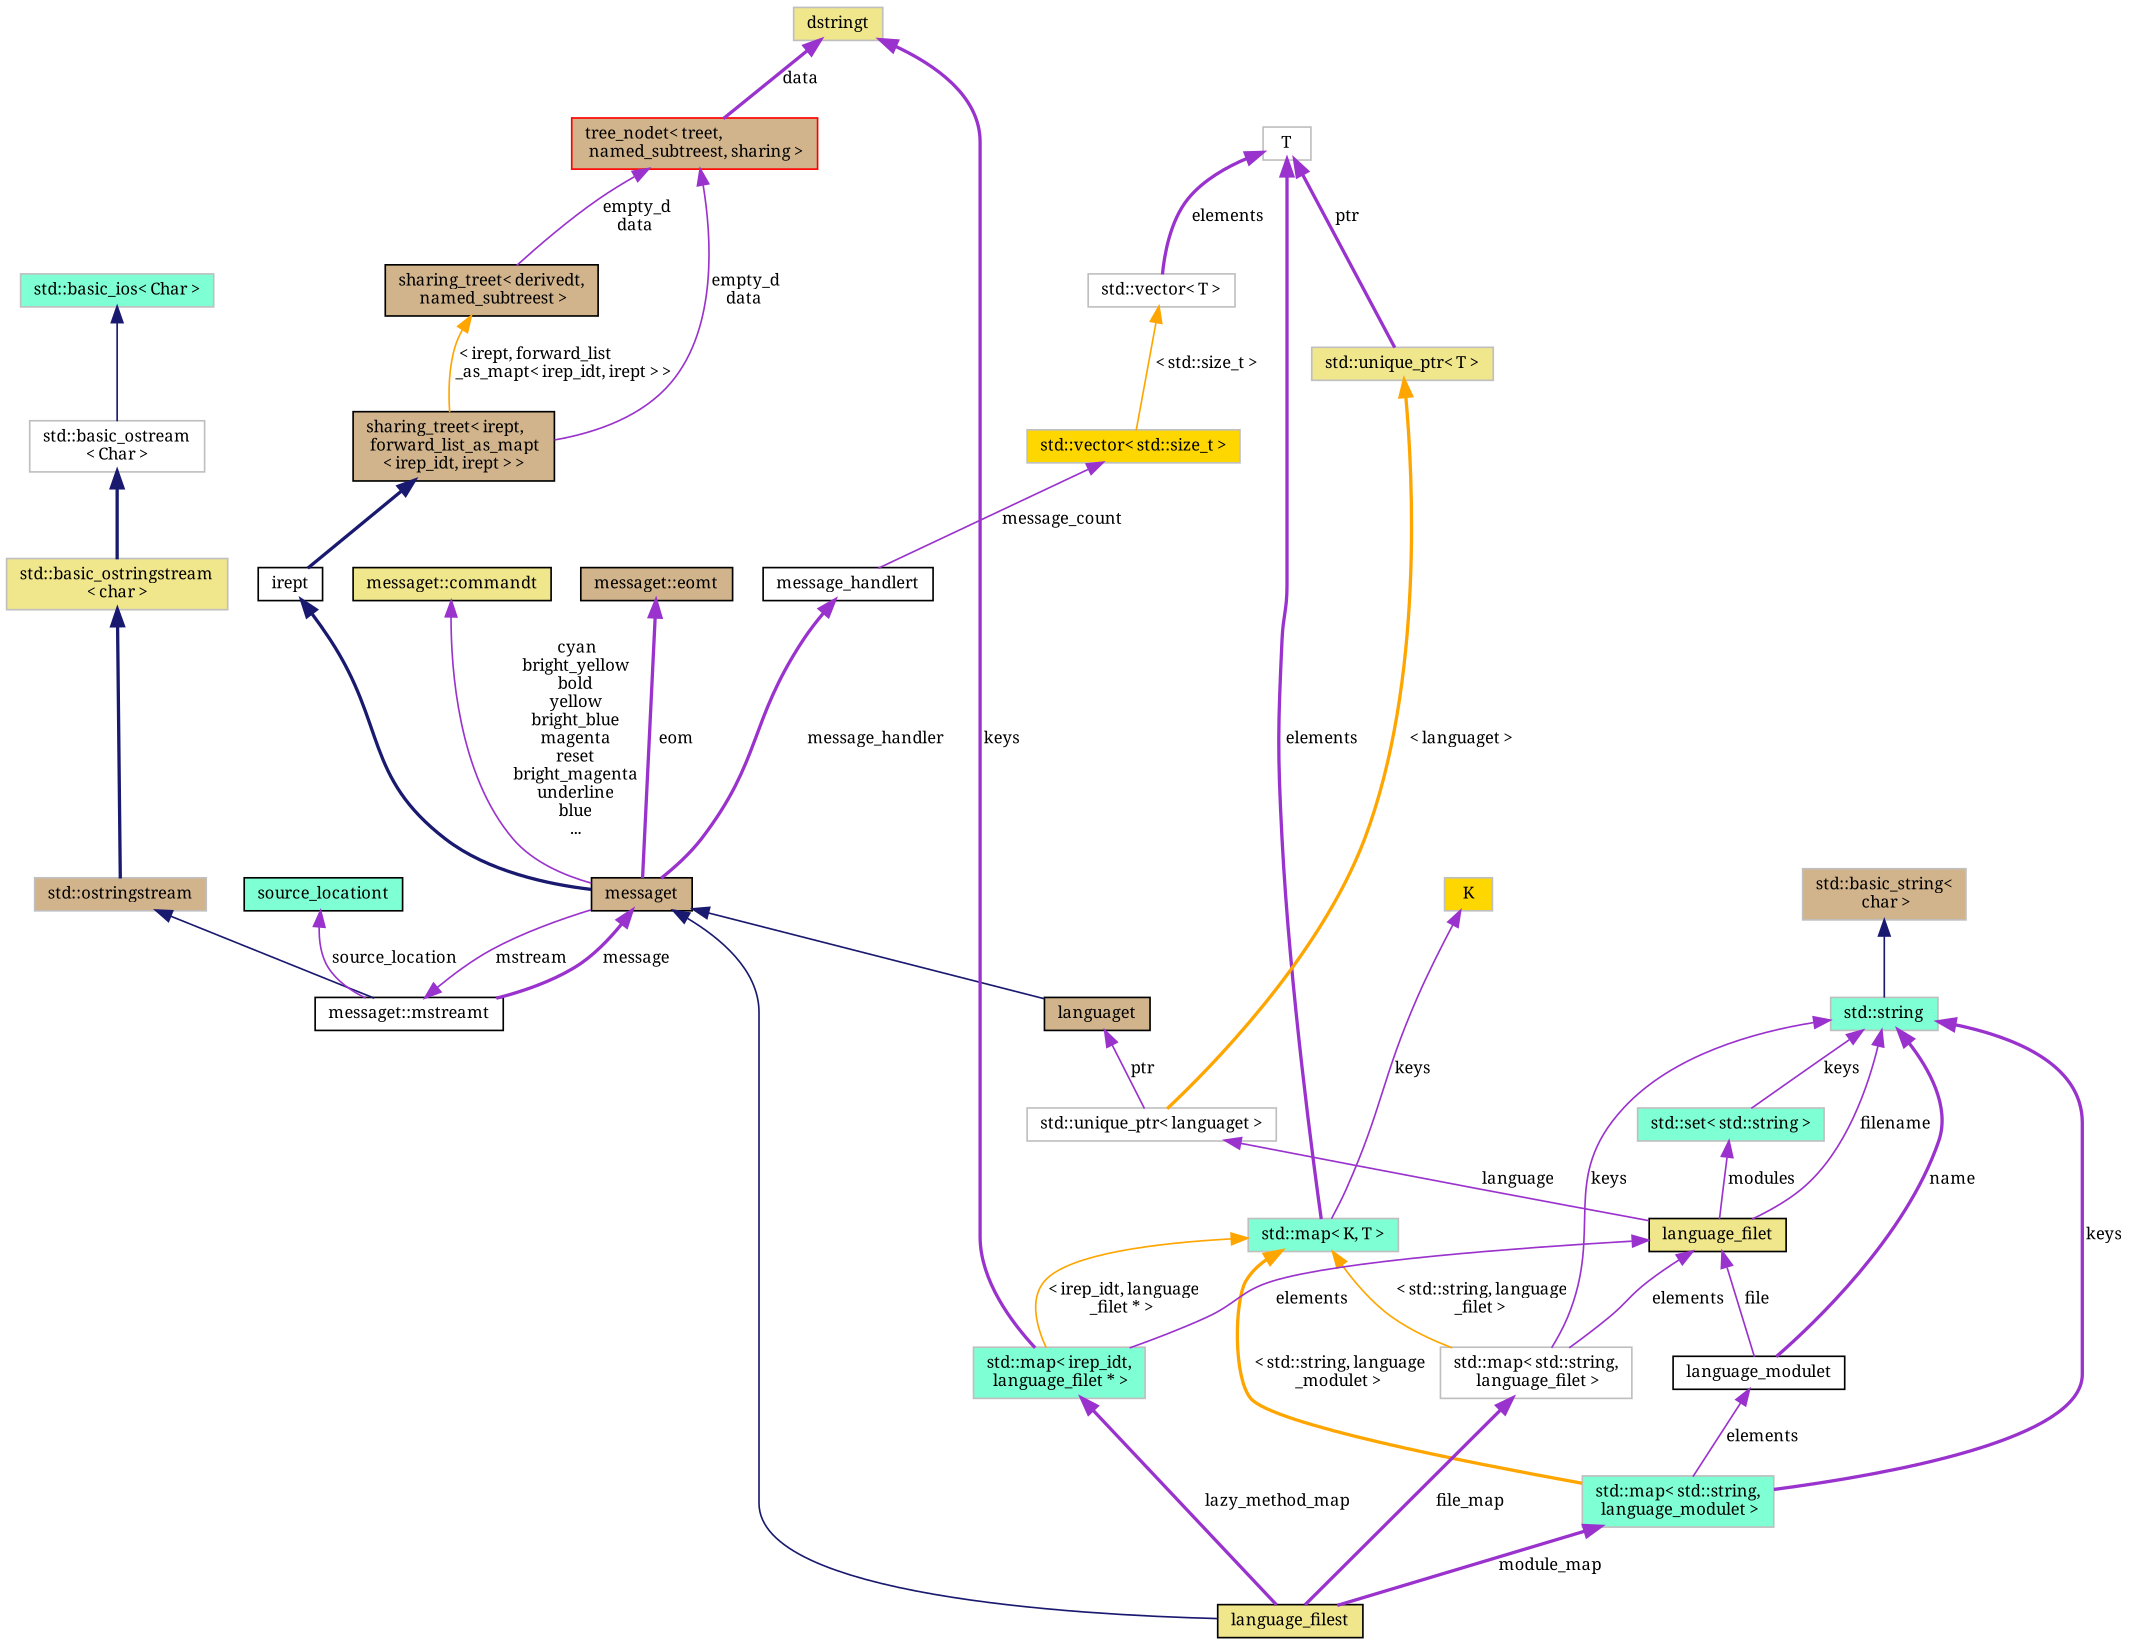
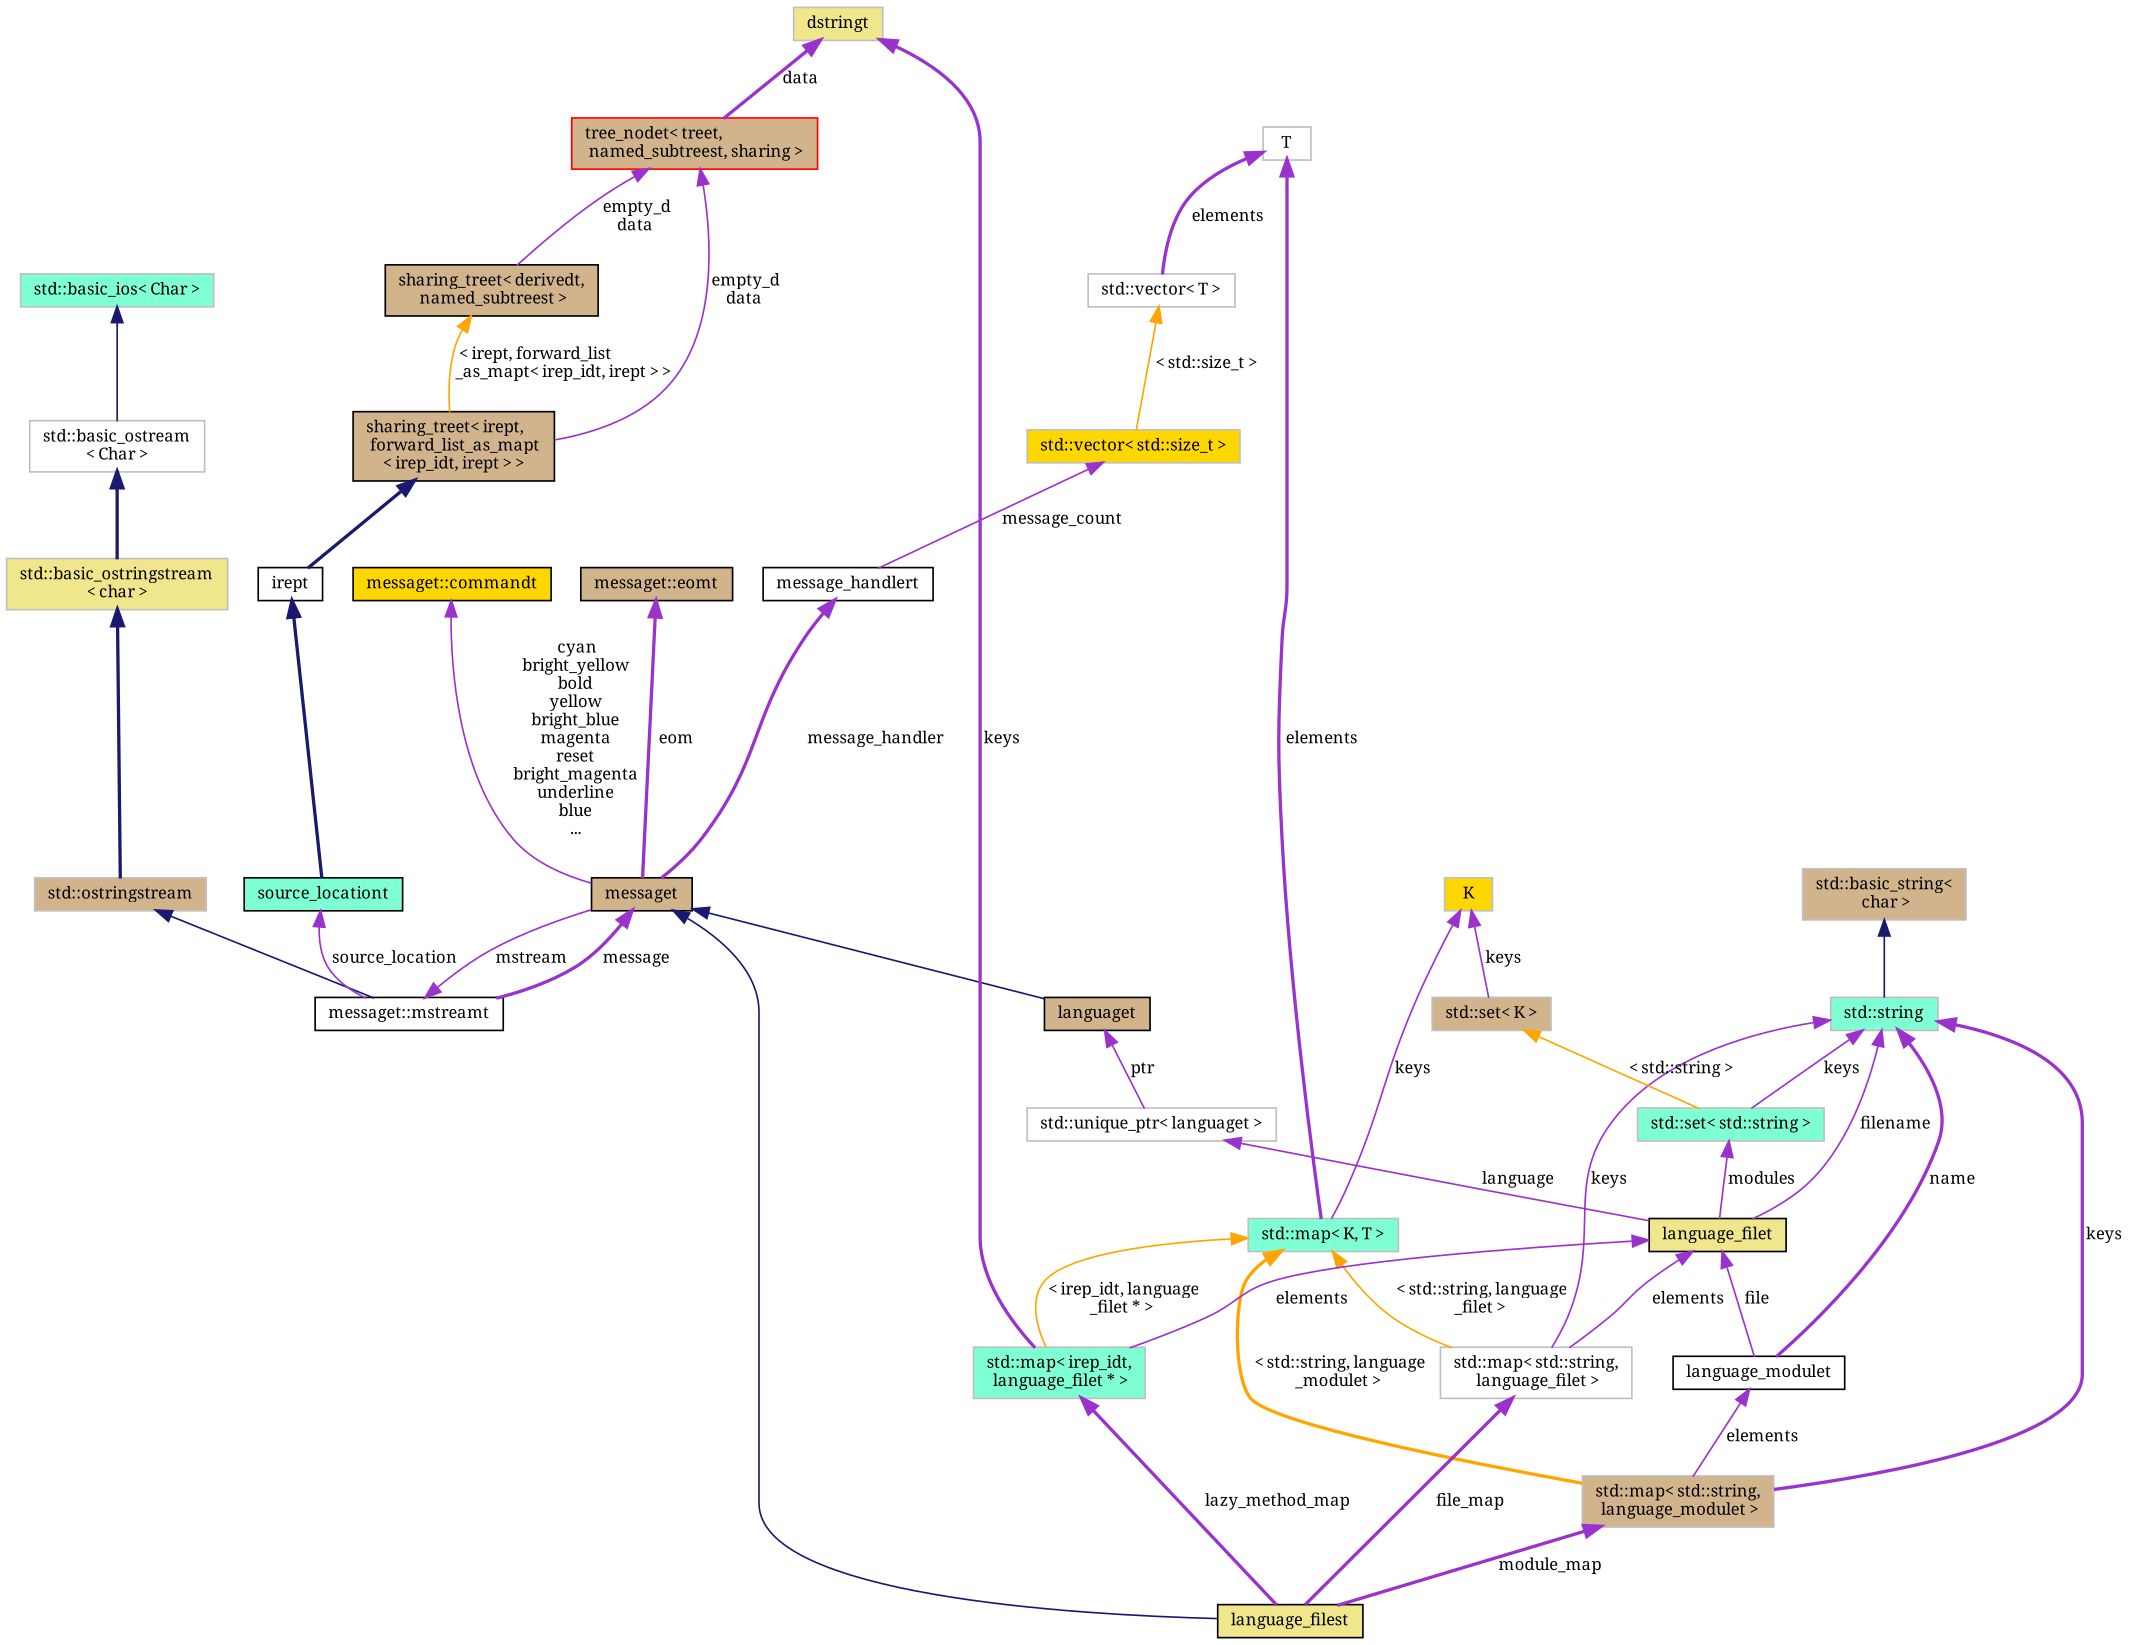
node "std::unique_ptr< T >": removed
node "messaget::commandt": fillcolor khaki -> gold
edge "messaget" -> "irept": now "source_locationt" -> "irept"
node "std::set< K >": added
node "std::map< std::string, language_modulet >": fillcolor aquamarine -> tan
